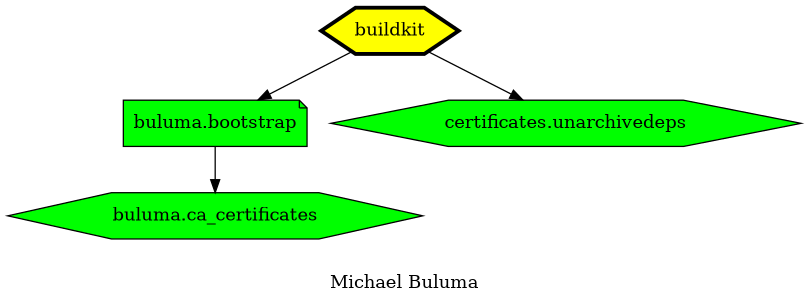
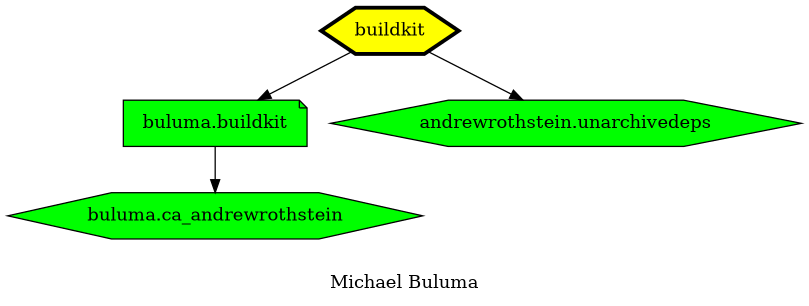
node "buluma.bootstrap": label "buluma.bootstrap" -> "buluma.buildkit"
node "certificates.unarchivedeps": label "certificates.unarchivedeps" -> "andrewrothstein.unarchivedeps"
node "buluma.ca_certificates": label "buluma.ca_certificates" -> "buluma.ca_andrewrothstein"
